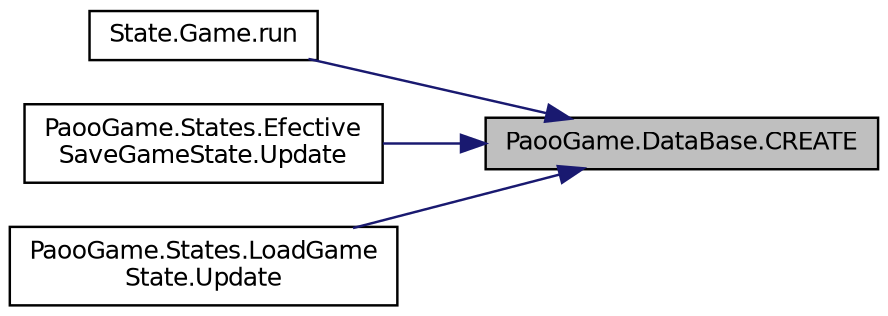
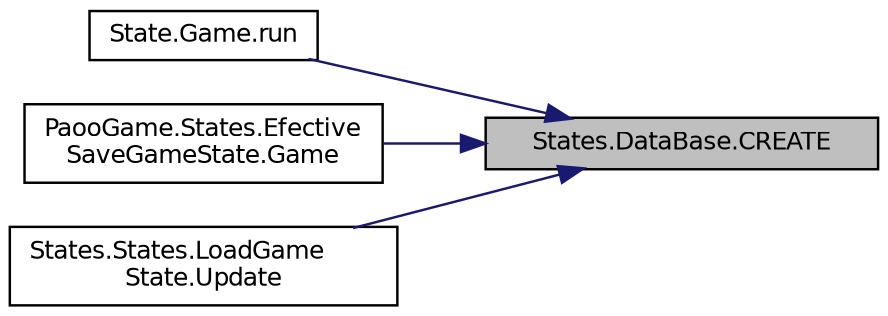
node "PaooGame.States.Efective SaveGameState.Update": label "PaooGame.States.Efective SaveGameState.Update" -> "PaooGame.States.Efective SaveGameState.Game"
node "PaooGame.DataBase.CREATE": label "PaooGame.DataBase.CREATE" -> "States.DataBase.CREATE"
node "PaooGame.States.LoadGame State.Update": label "PaooGame.States.LoadGame State.Update" -> "States.States.LoadGame State.Update"
